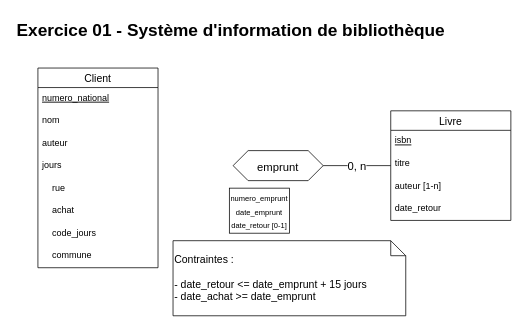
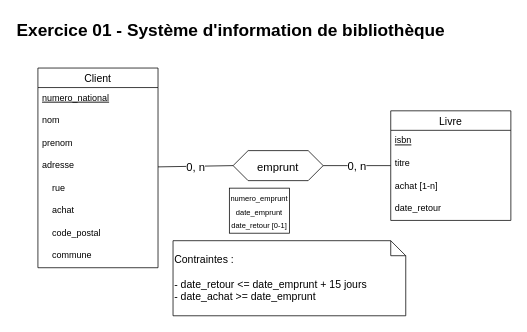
node "auteur": label "auteur" -> "prenom"
node "jours": label "jours" -> "adresse"
edge "emprunt" -- "Client": added, label "0, n"
node "auteur [1-n]": label "auteur [1-n]" -> "achat [1-n]"
node "code_jours": label "code_jours" -> "code_postal"
